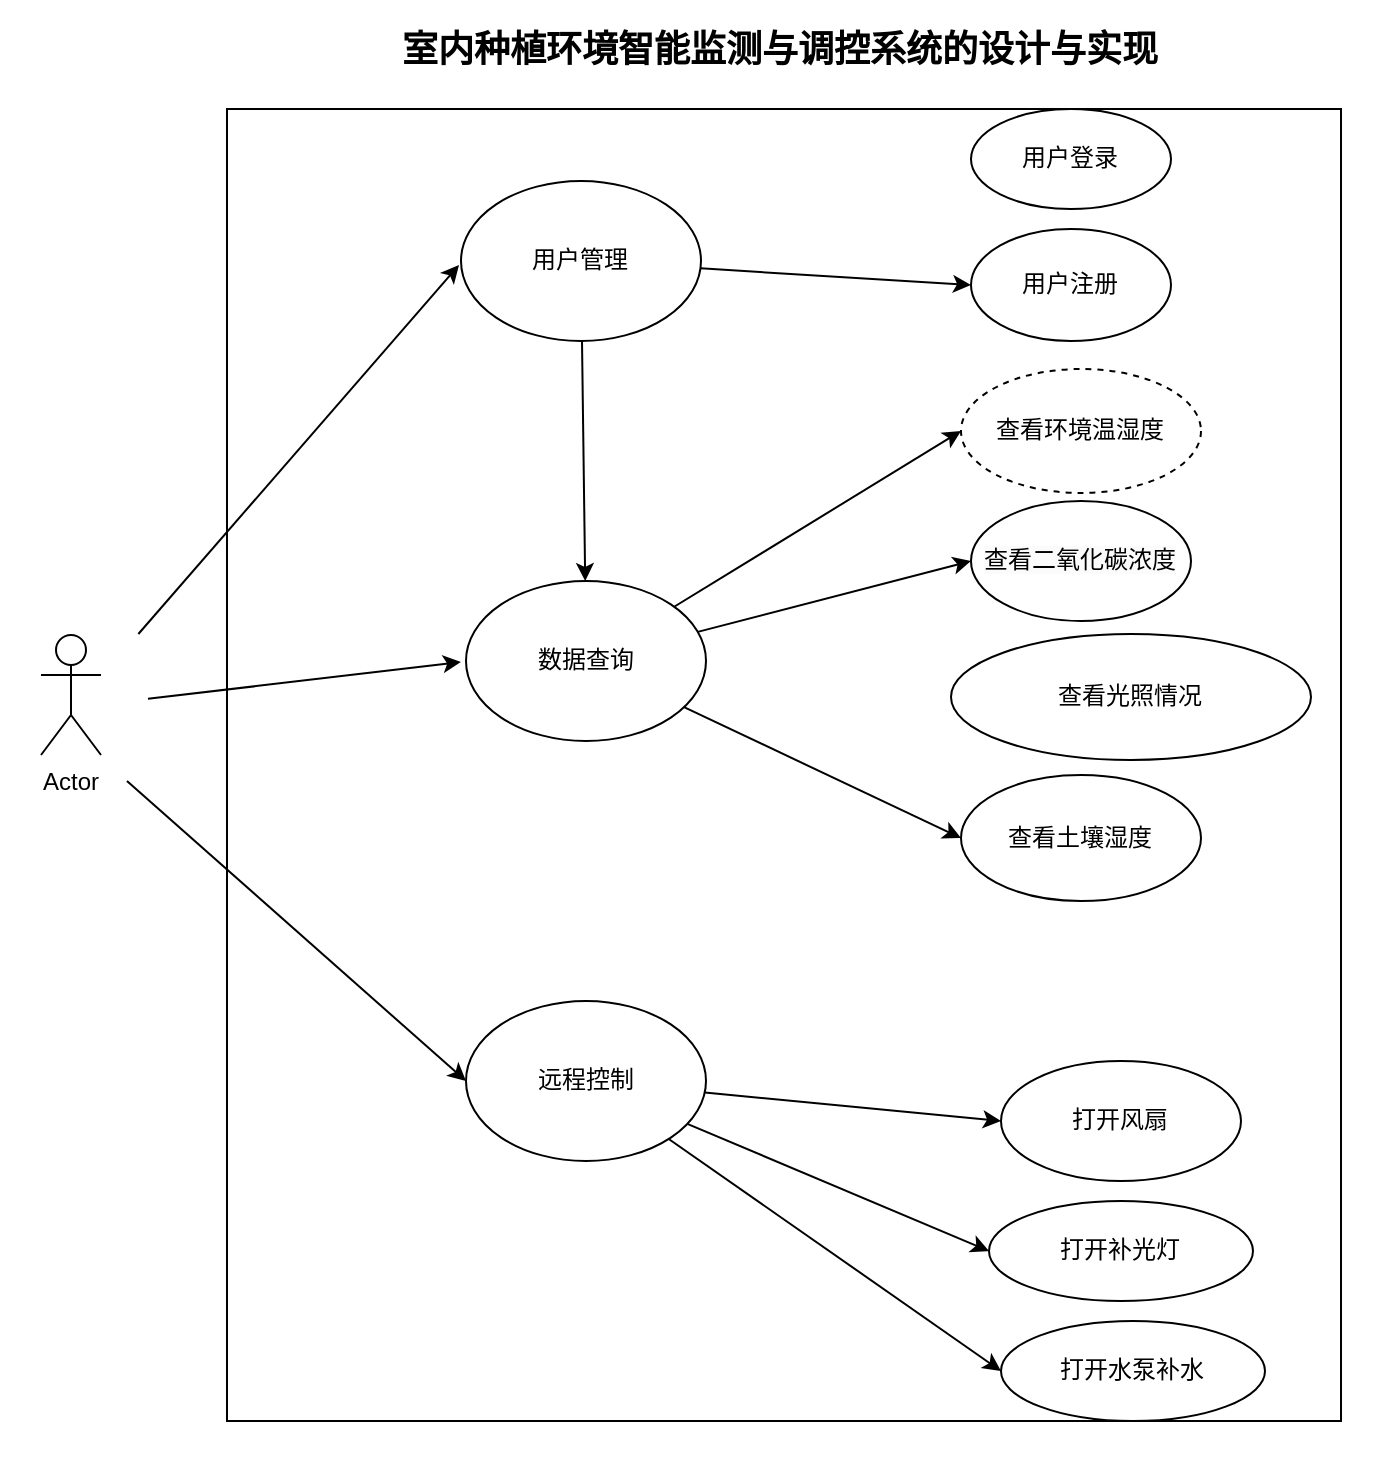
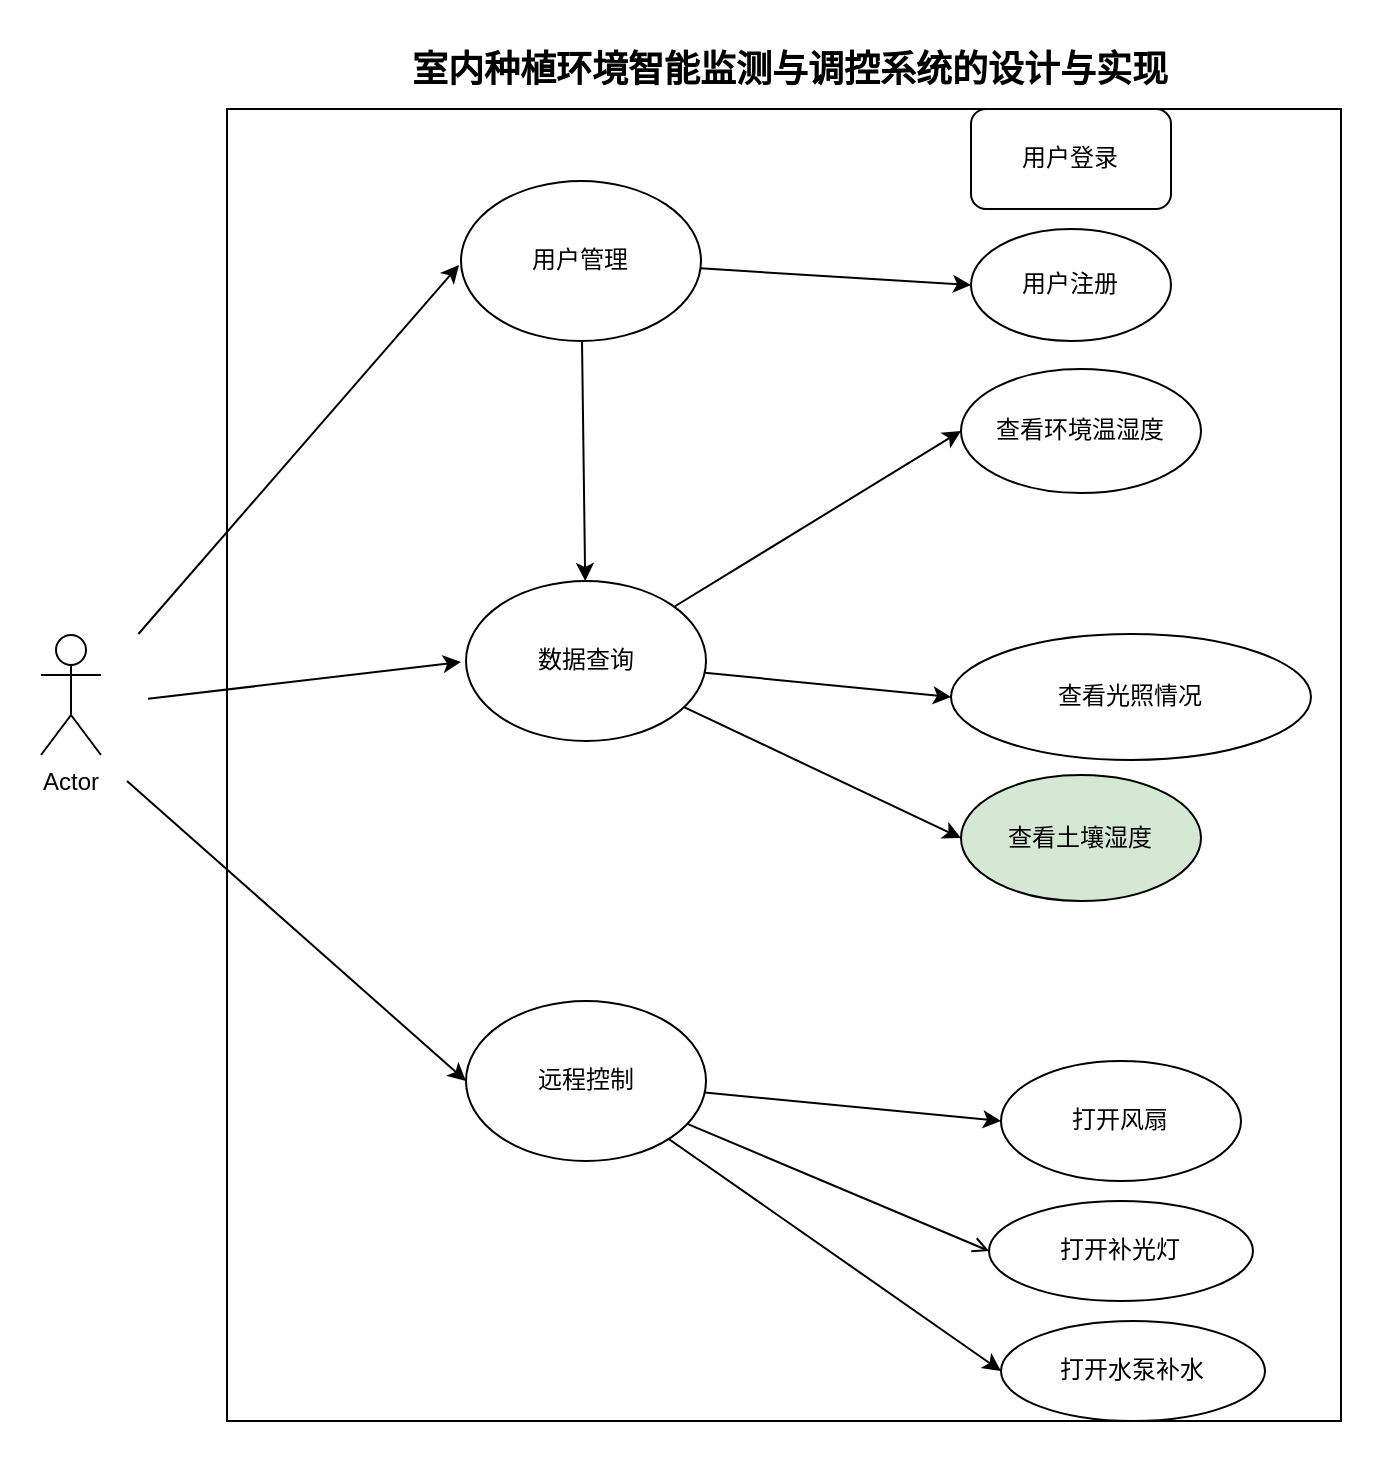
node "室内种植环境智能监测与调控系统的设计与实现": moved (781, 51) -> (791, 71)
node "用户登录": shape ellipse -> rounded rectangle
node "查看环境温湿度": style dashed -> solid
node "查看二氧化碳浓度": removed
edge "数据查询" -> "查看二氧化碳浓度": removed
edge "数据查询" -> "查看光照情况": added
node "查看土壤湿度": fillcolor #ffffff -> #d5e8d4
edge "远程控制" -> "打开补光灯": arrowhead classic -> open
